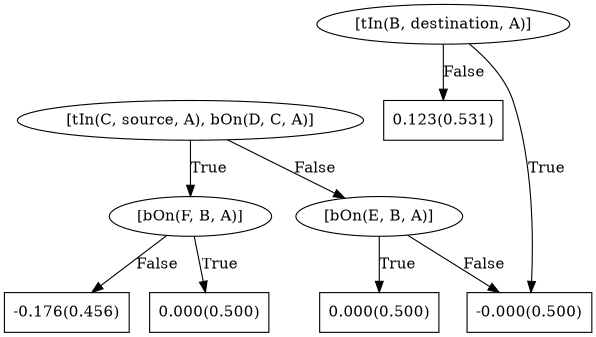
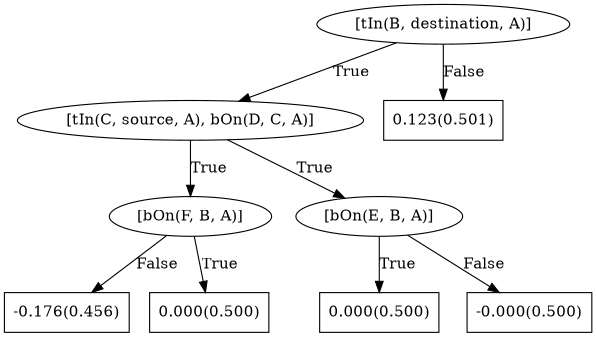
node "0.123(0.531)": label "0.123(0.531)" -> "0.123(0.501)"
edge "[tIn(B, destination, A)]" -> "-0.000(0.500)": now "[tIn(B, destination, A)]" -> "[tIn(C, source, A), bOn(D, C, A)]"
edge "[tIn(C, source, A), bOn(D, C, A)]" -> "[bOn(E, B, A)]": label "False" -> "True"
